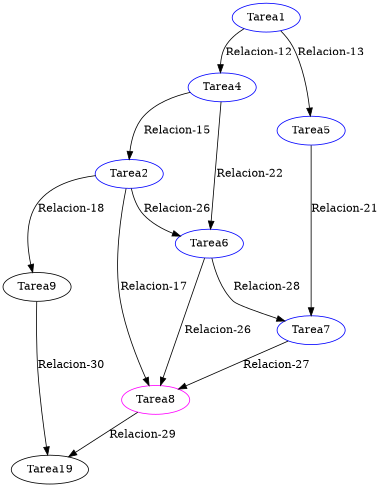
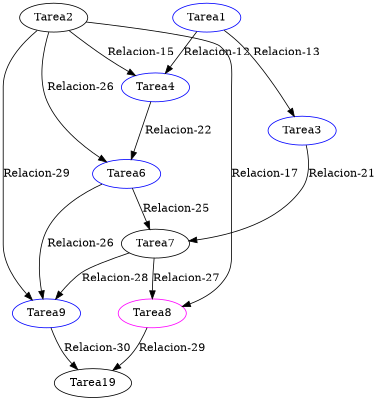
edge "Tarea4" -> "Tarea2": reversed
node "Tarea5": label "Tarea5" -> "Tarea3"
node "Tarea2": color blue -> black
edge "Tarea2" -> "Tarea9": label "Relacion-18" -> "Relacion-29"
edge "Tarea7" -> "Tarea9": added, label "Relacion-28"
node "Tarea9": color black -> blue
edge "Tarea6" -> "Tarea7": label "Relacion-28" -> "Relacion-25"
edge "Tarea6" -> "Tarea8": now "Tarea6" -> "Tarea9"
node "Tarea7": color blue -> black
